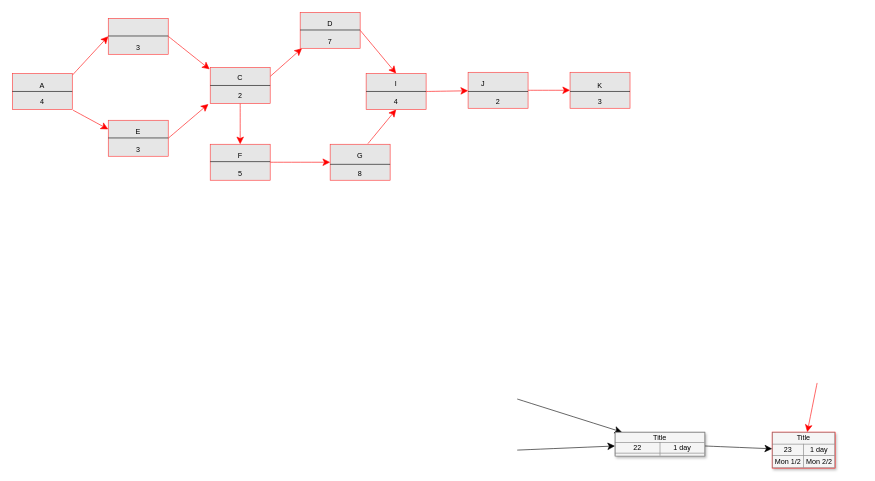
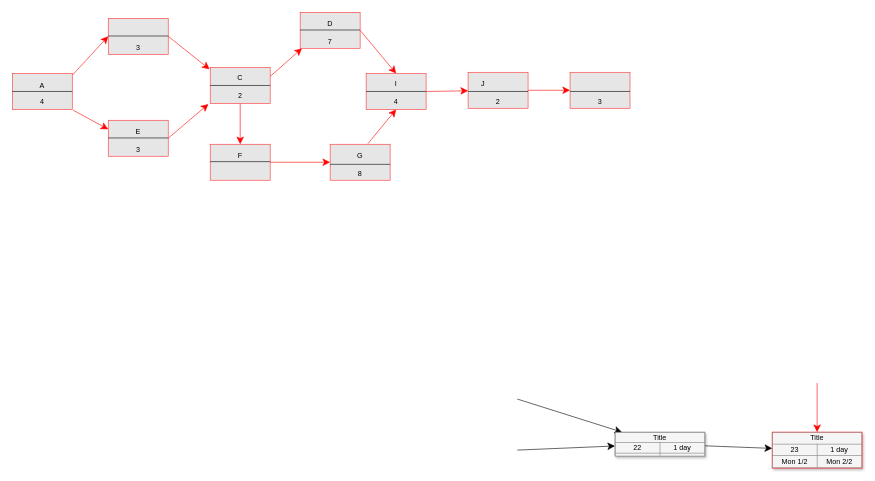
node "K": removed
node "5": removed
node "Title 23 1 day Mon 1/2 Mon 2/2": size 63x36 -> 90x36
